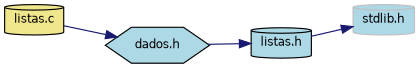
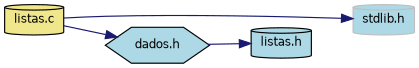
edge "listas.h" -> "stdlib.h": now "listas.c" -> "stdlib.h"
